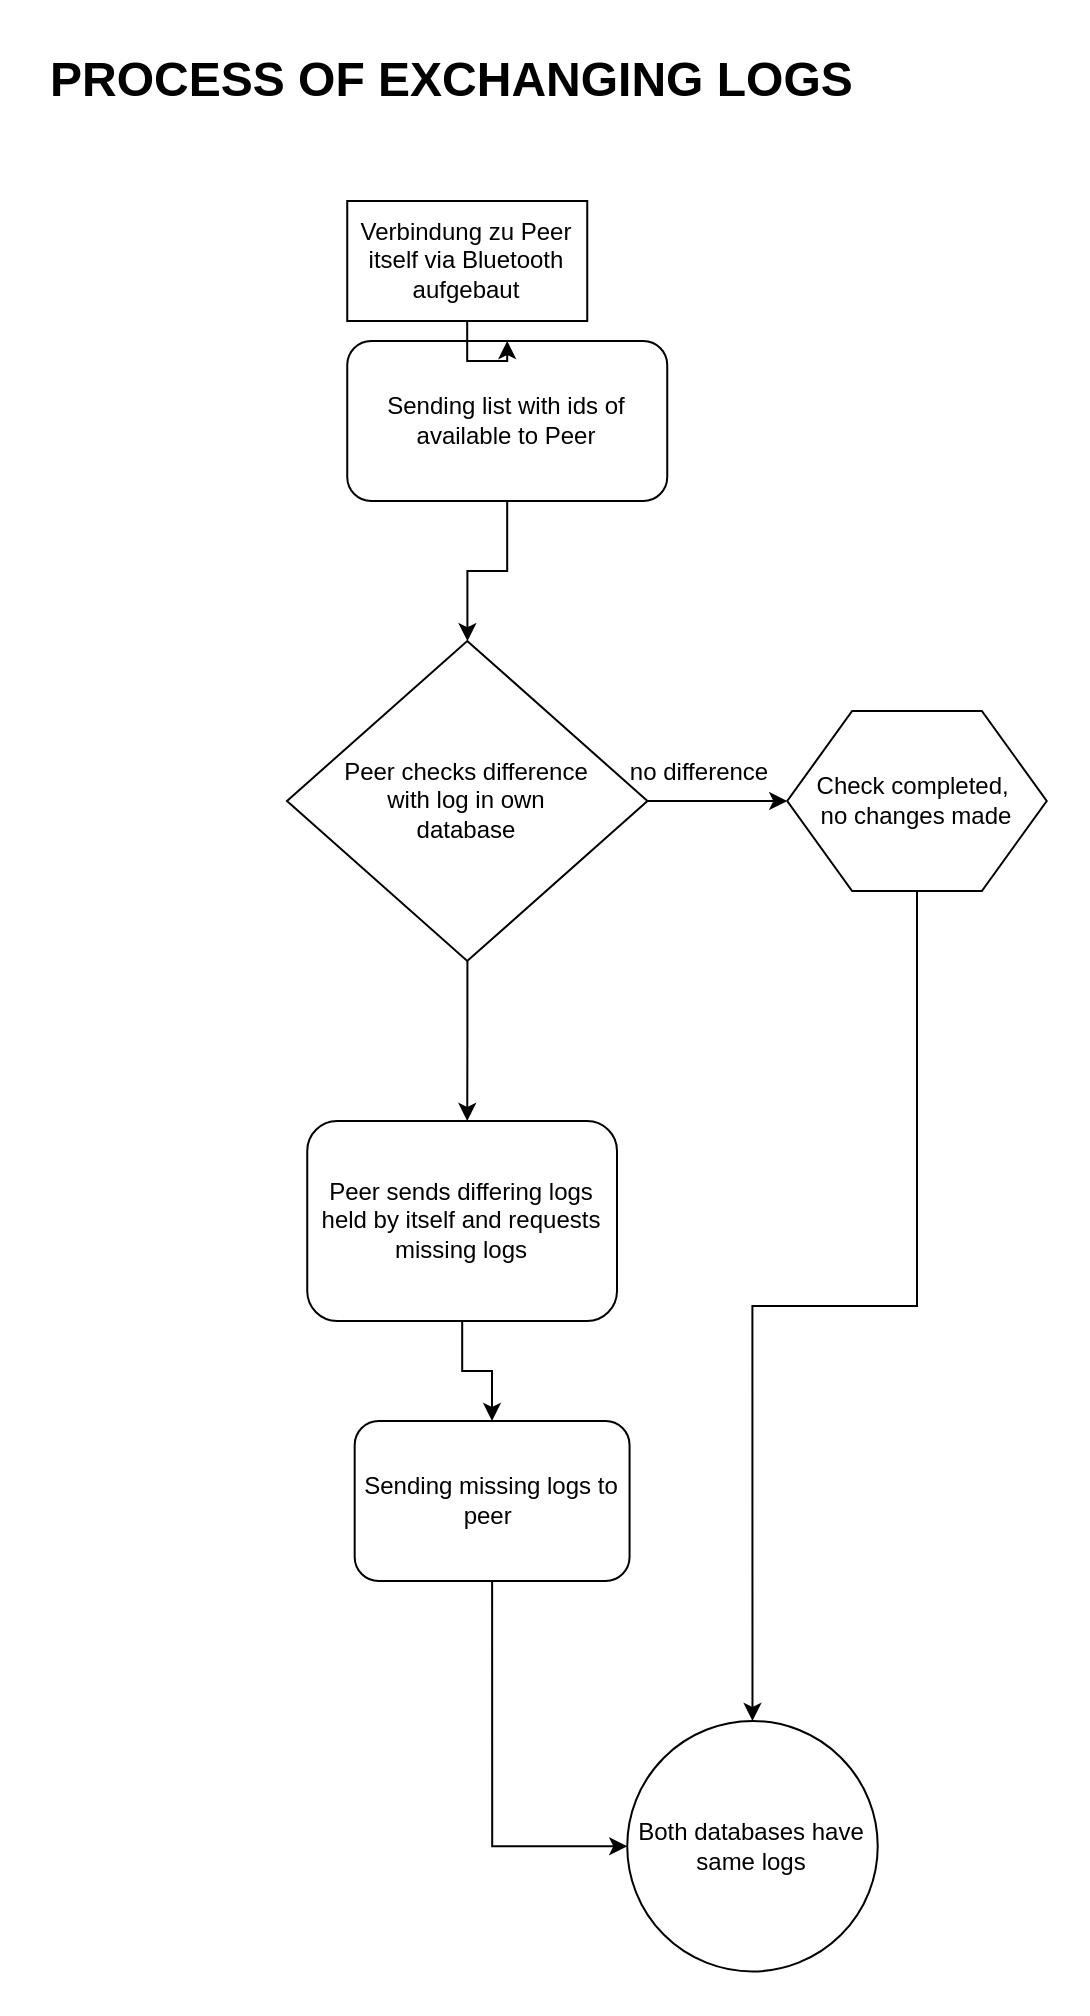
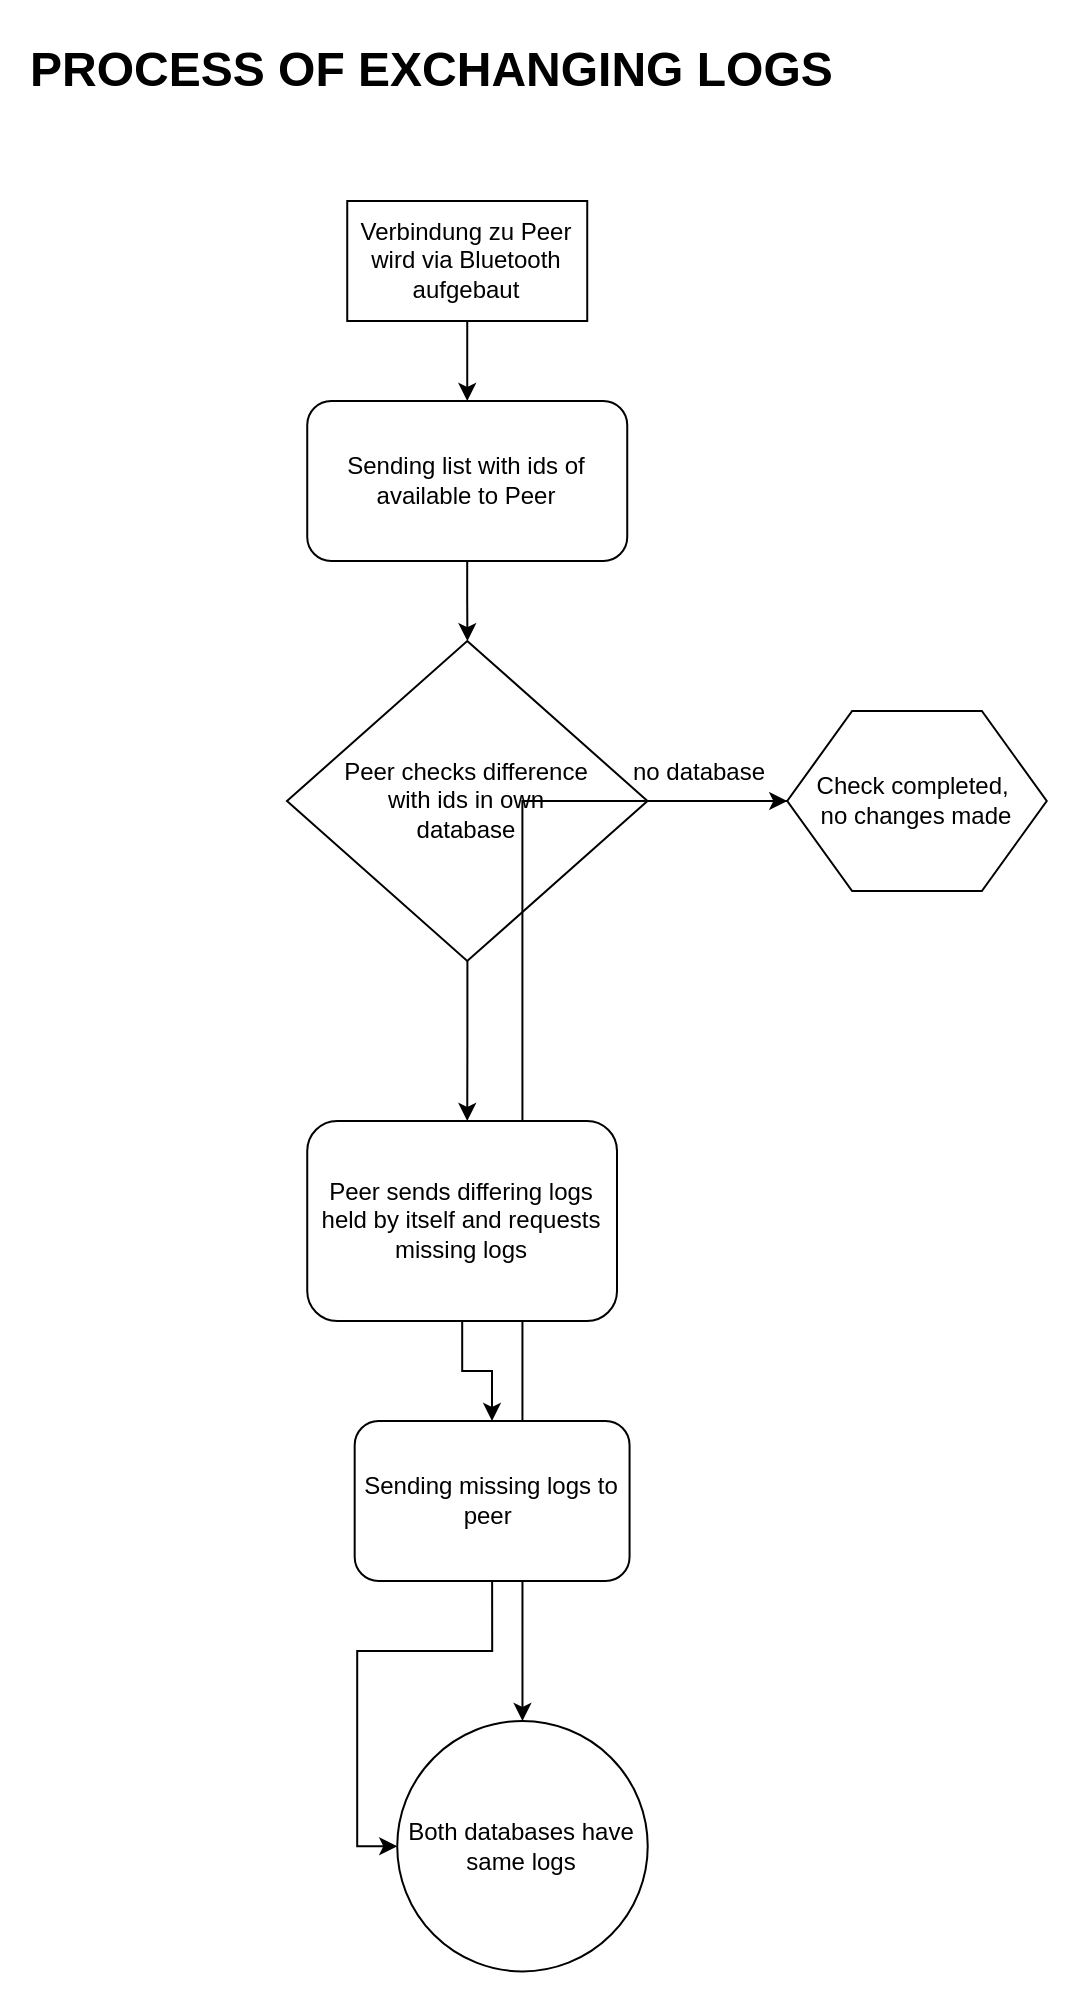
node "PROCESS OF EXCHANGING LOGS": moved (503, 81) -> (483, 71)
node "Verbindung zu Peer itself via Bluetooth aufgebaut": label "Verbindung zu Peer itself via Bluetooth aufgebaut" -> "Verbindung zu Peer wird via Bluetooth aufgebaut"
node "Sending list with ids of available to Peer": moved (507, 421) -> (467, 481)
node "no difference": label "no difference" -> "no database"
node "Peer checks difference with log in own database": label "Peer checks difference with log in own database" -> "Peer checks difference with ids in own database"
node "Both databases have same logs": moved (752, 1846) -> (522, 1846)
